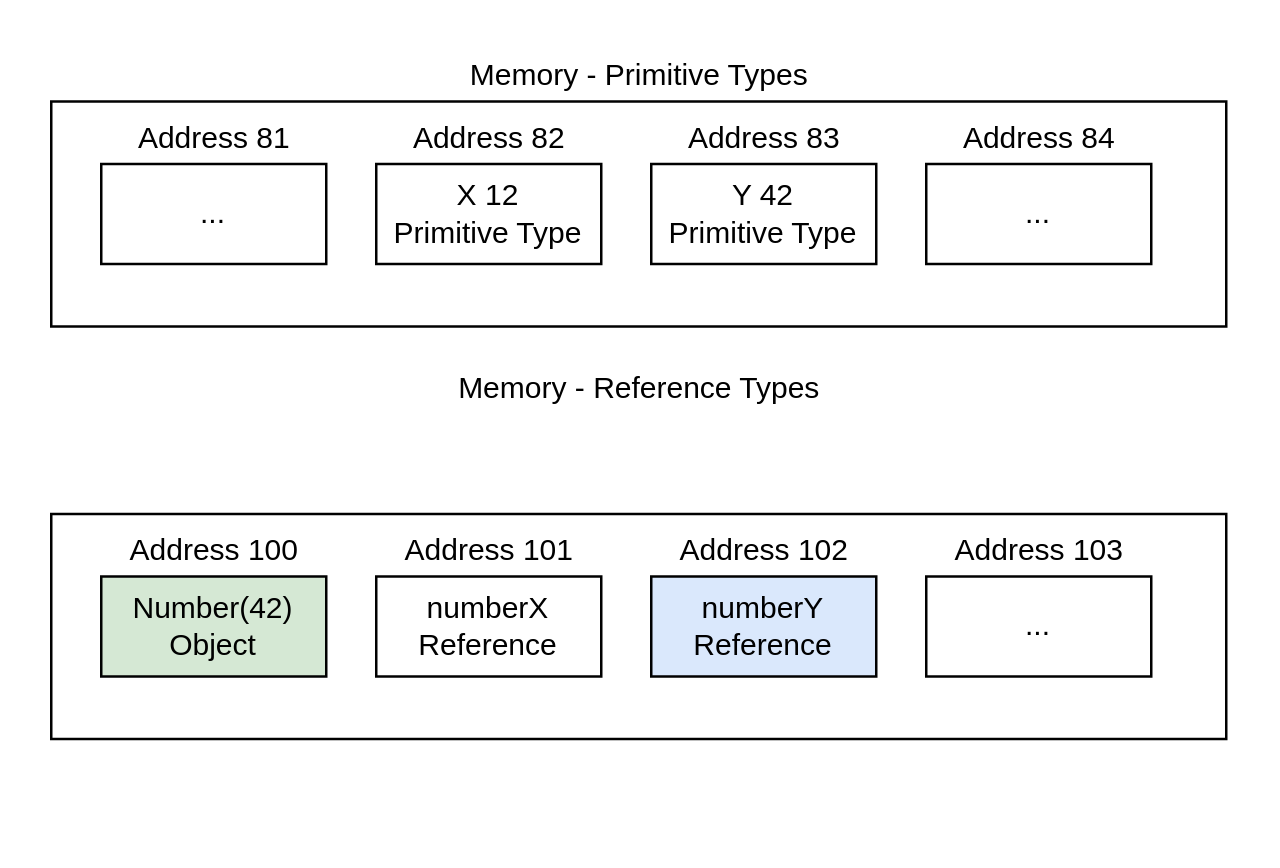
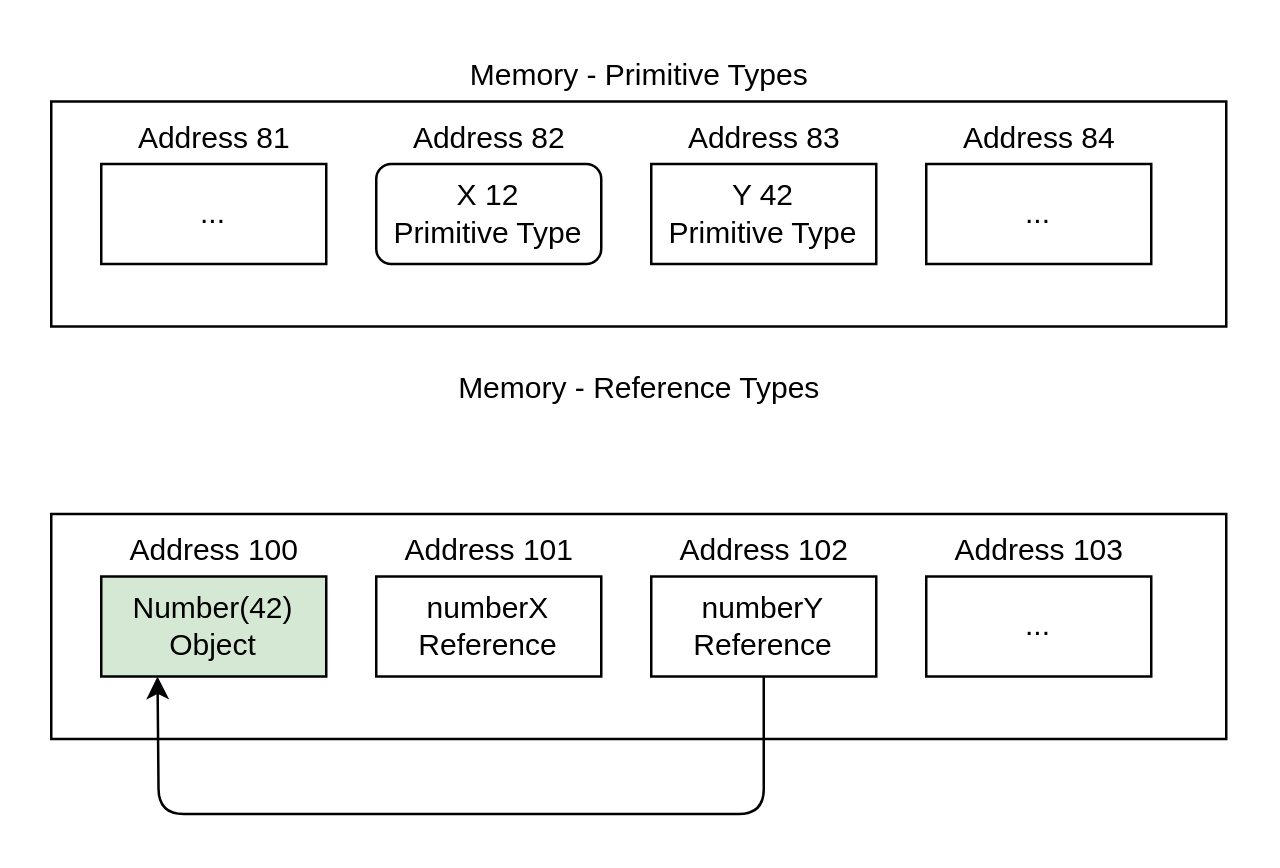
node "X 12 Primitive Type": shape rectangle -> rounded rectangle
node "numberY Reference": fillcolor #dae8fc -> #ffffff
edge "numberY Reference" -> "Number(42) Object": added
